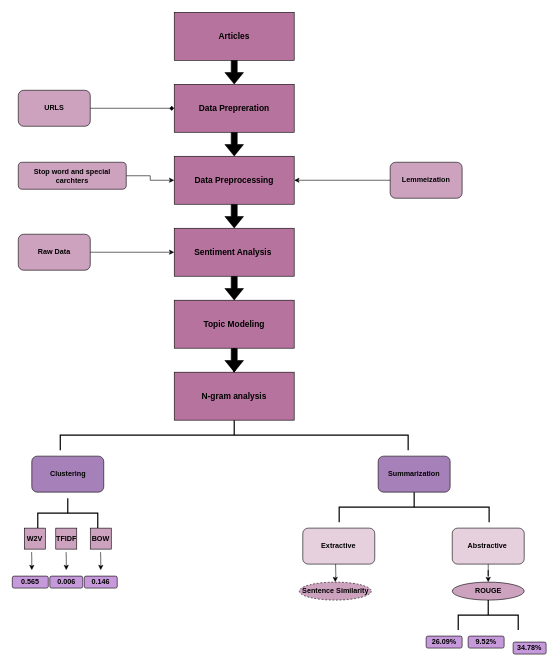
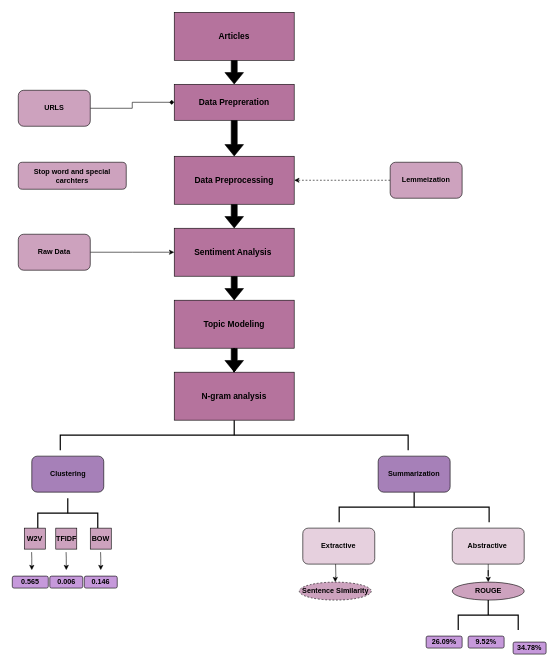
node "Data Prepreration": size 120x48 -> 120x36
edge "Stop word and special carchters" -> "Data Preprocessing": removed
edge "Lemmeization" -> "Data Preprocessing": style solid -> dashed
